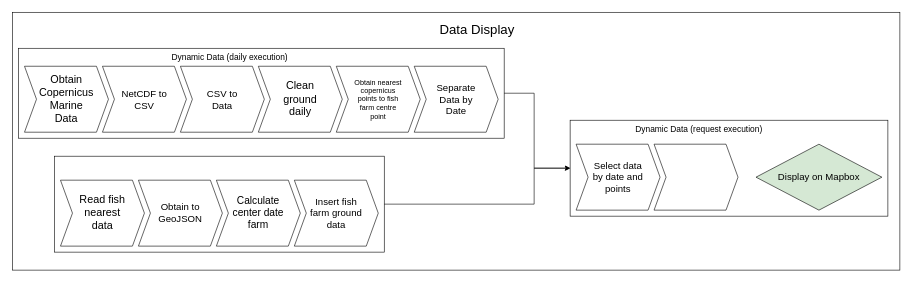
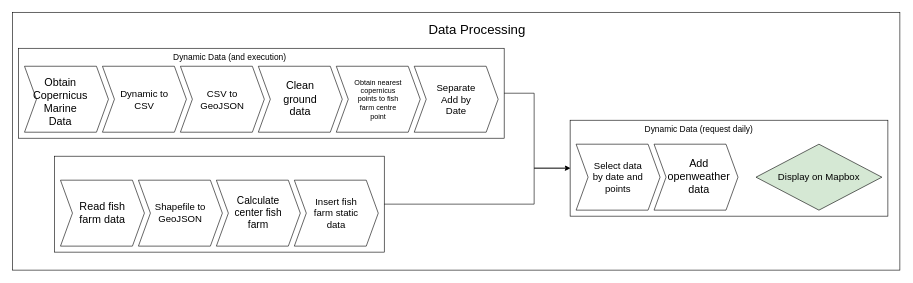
node "Data Display": label "Data Display" -> "Data Processing"
node "Dynamic Data (daily execution)": label "Dynamic Data (daily execution)" -> "Dynamic Data (and execution)"
node "Obtain Copernicus Marine Data": moved (66, 99) -> (60, 102)
node "NetCDF to CSV": label "NetCDF to CSV" -> "Dynamic to CSV"
node "CSV to Data": label "CSV to Data" -> "CSV to GeoJSON"
node "Clean ground daily": label "Clean ground daily" -> "Clean ground data"
node "Separate Data by Date": label "Separate Data by Date" -> "Separate Add by Date"
node "Dynamic Data (request execution)": label "Dynamic Data (request execution)" -> "Dynamic Data (request daily)"
node "Add openweather data": added
node "Read fish nearest data": label "Read fish nearest data" -> "Read fish farm data"
node "Obtain to GeoJSON": label "Obtain to GeoJSON" -> "Shapefile to GeoJSON"
node "Calculate center date farm": label "Calculate center date farm" -> "Calculate center fish farm"
node "Insert fish farm ground data": label "Insert fish farm ground data" -> "Insert fish farm static data"
